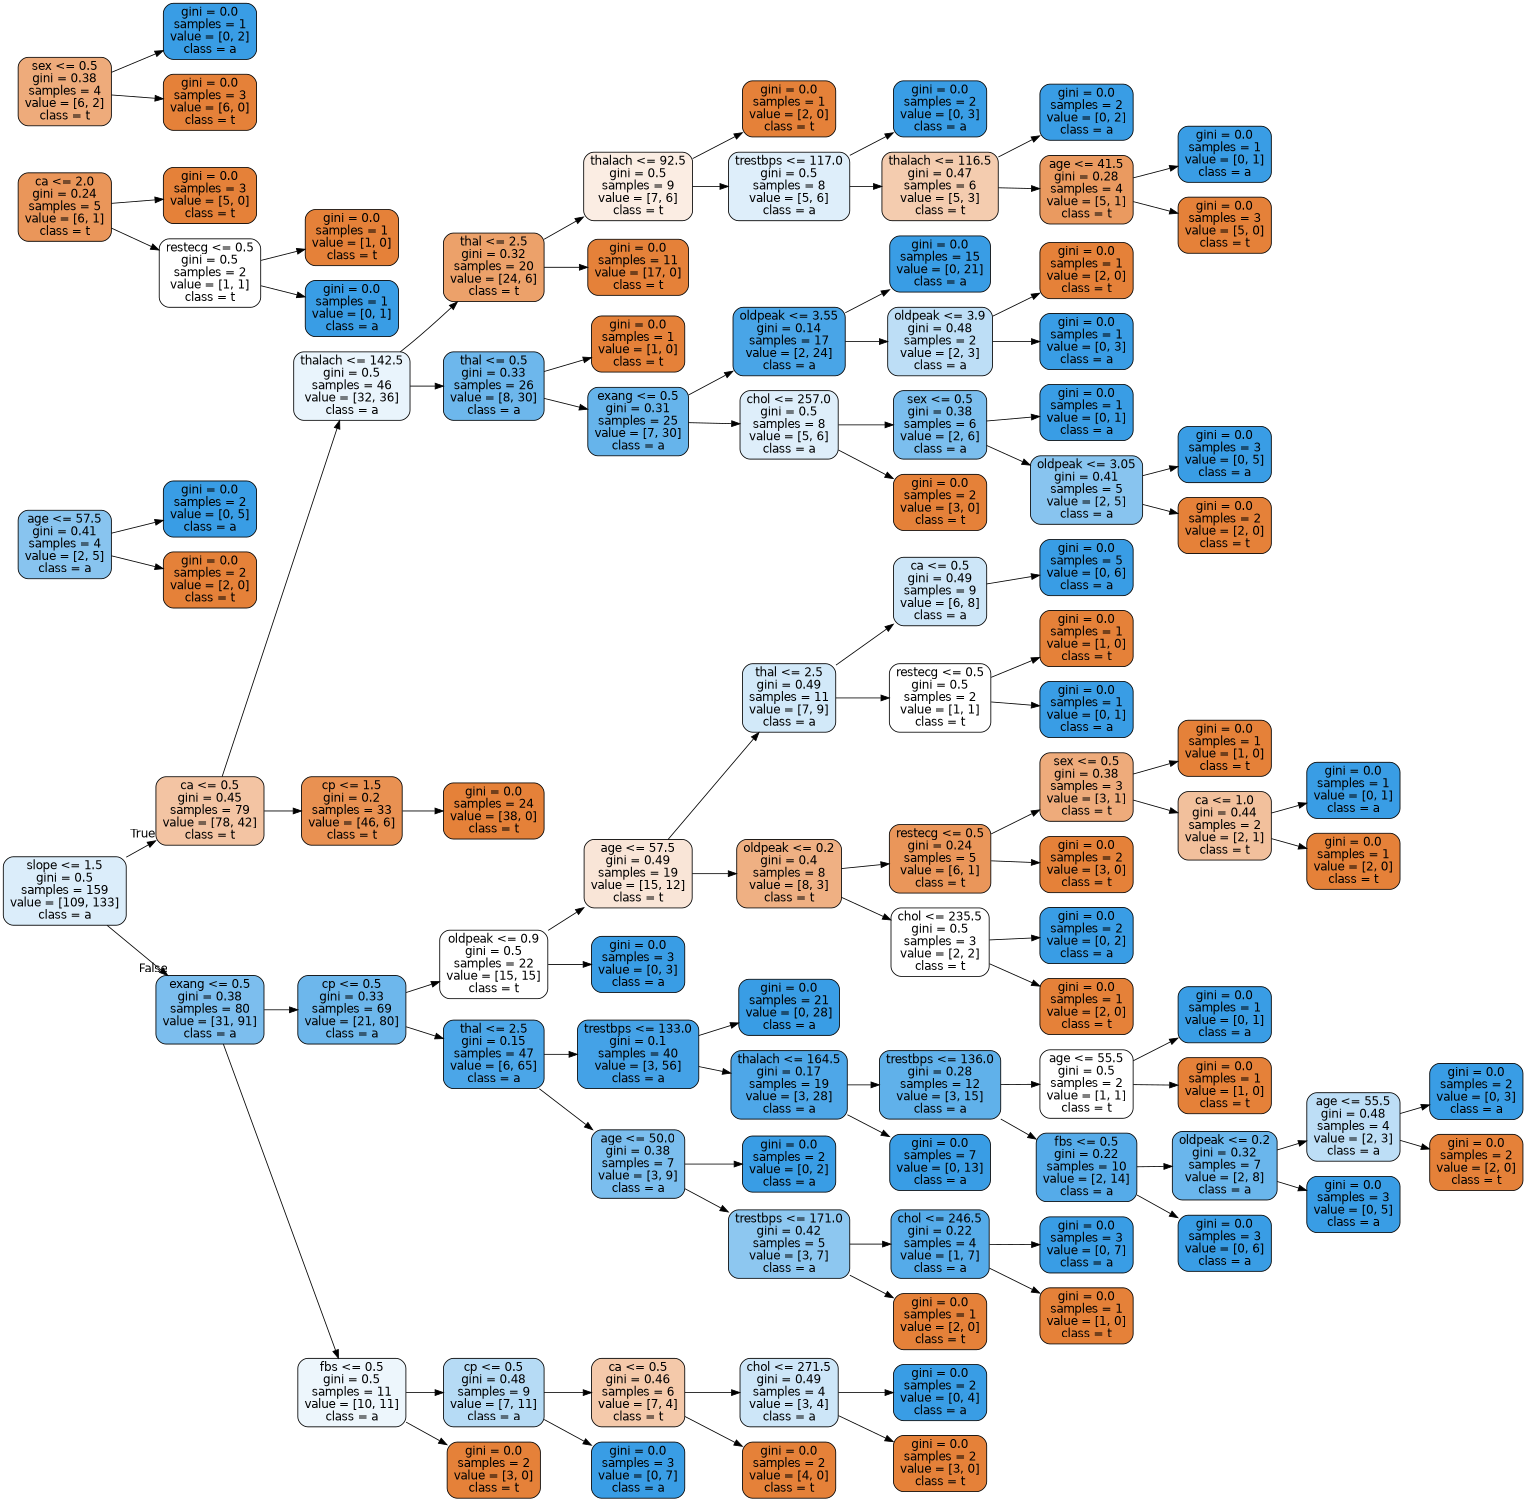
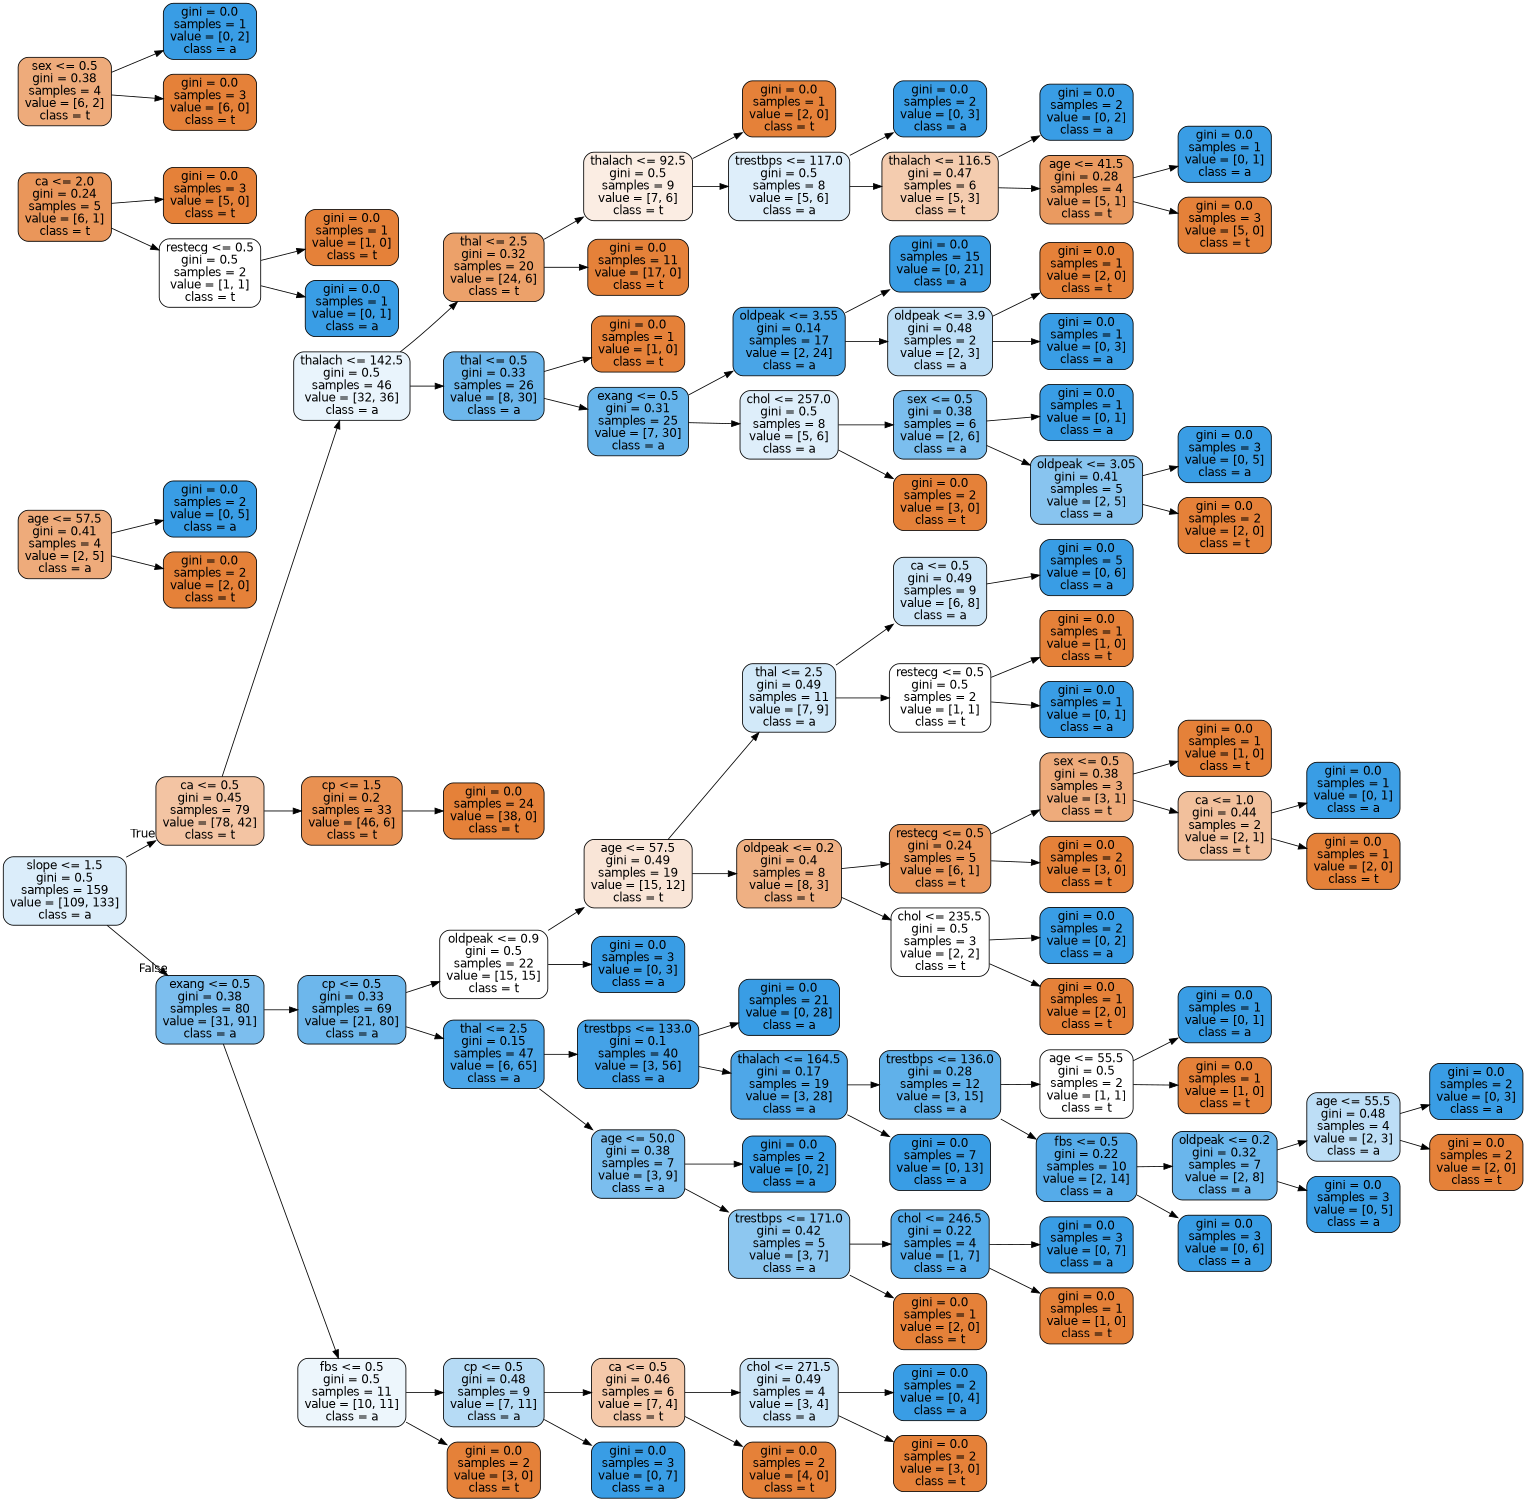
node "age <= 57.5 gini = 0.41 samples = 4 value = [2, 5] class = a": fillcolor #399de599 -> #e58139aa
